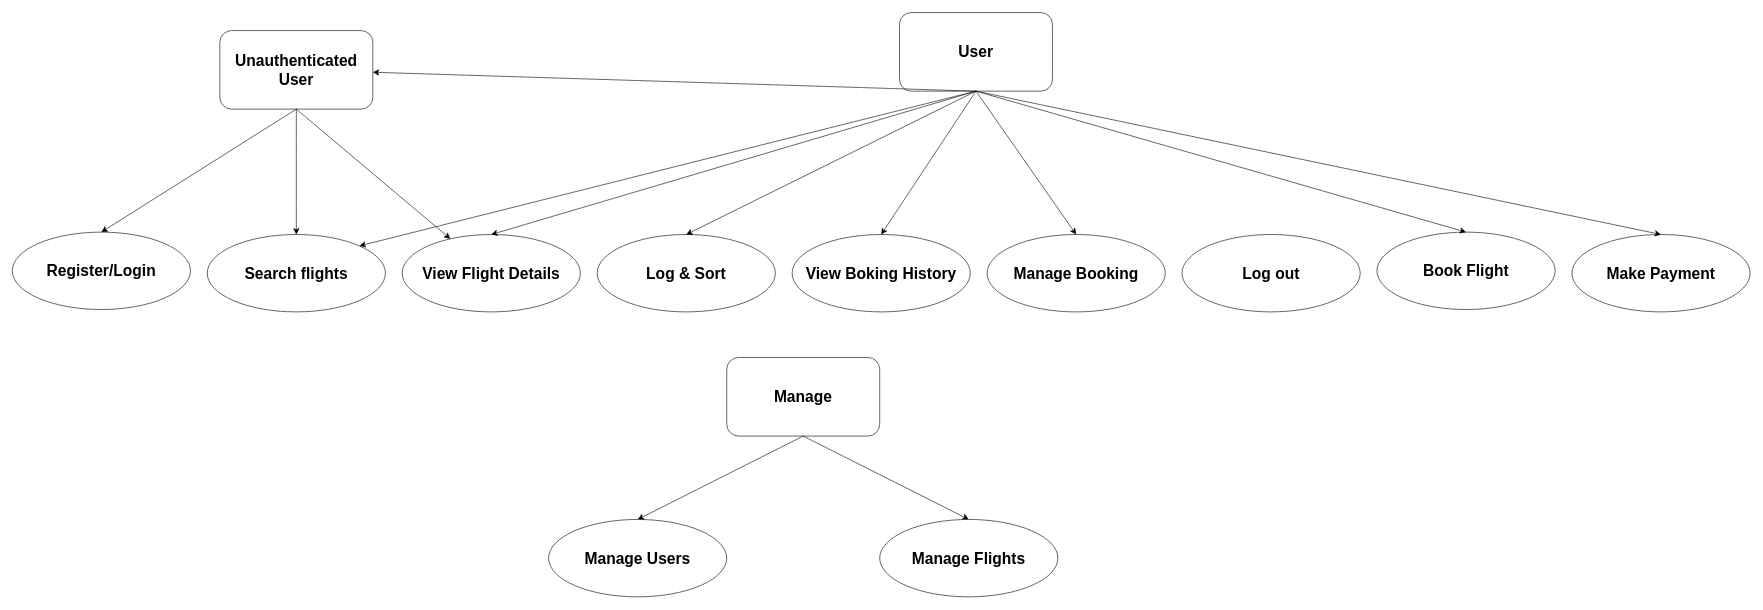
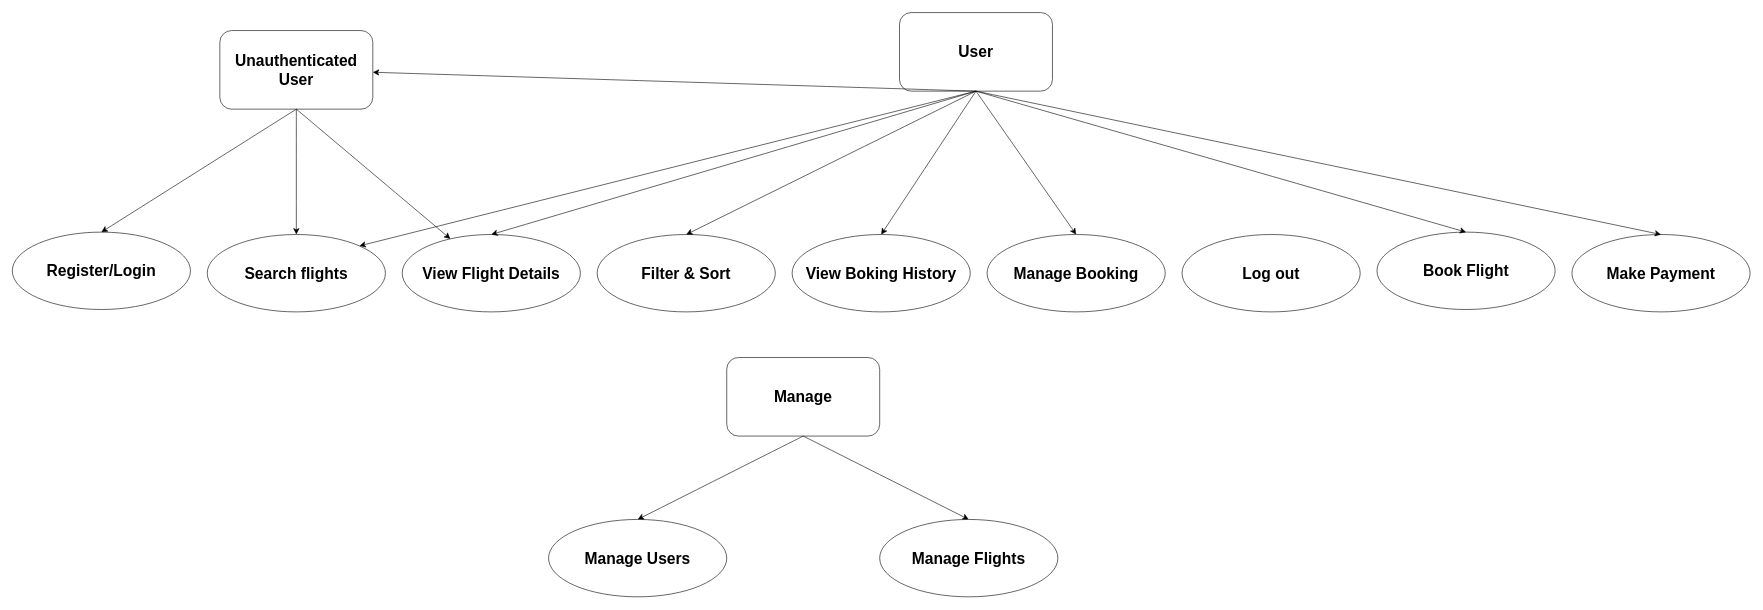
node "Log & Sort": label "Log & Sort" -> "Filter & Sort"
